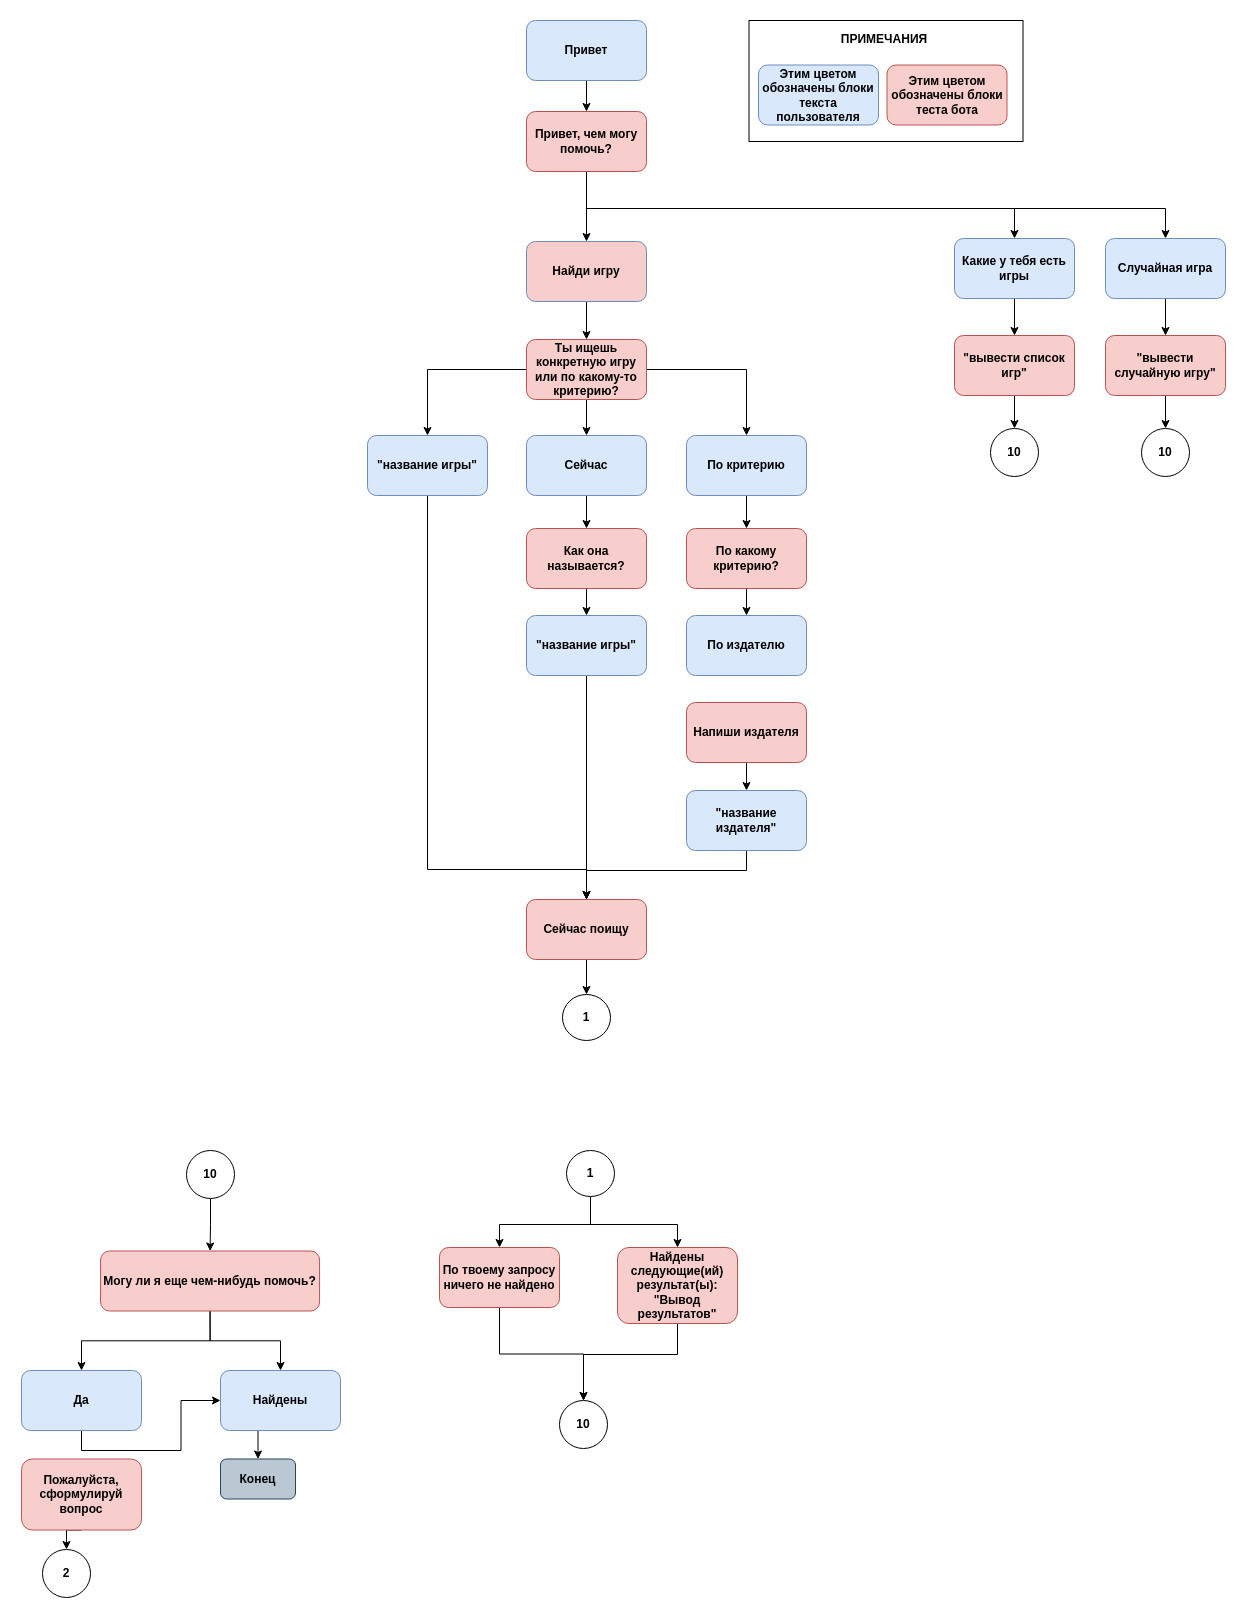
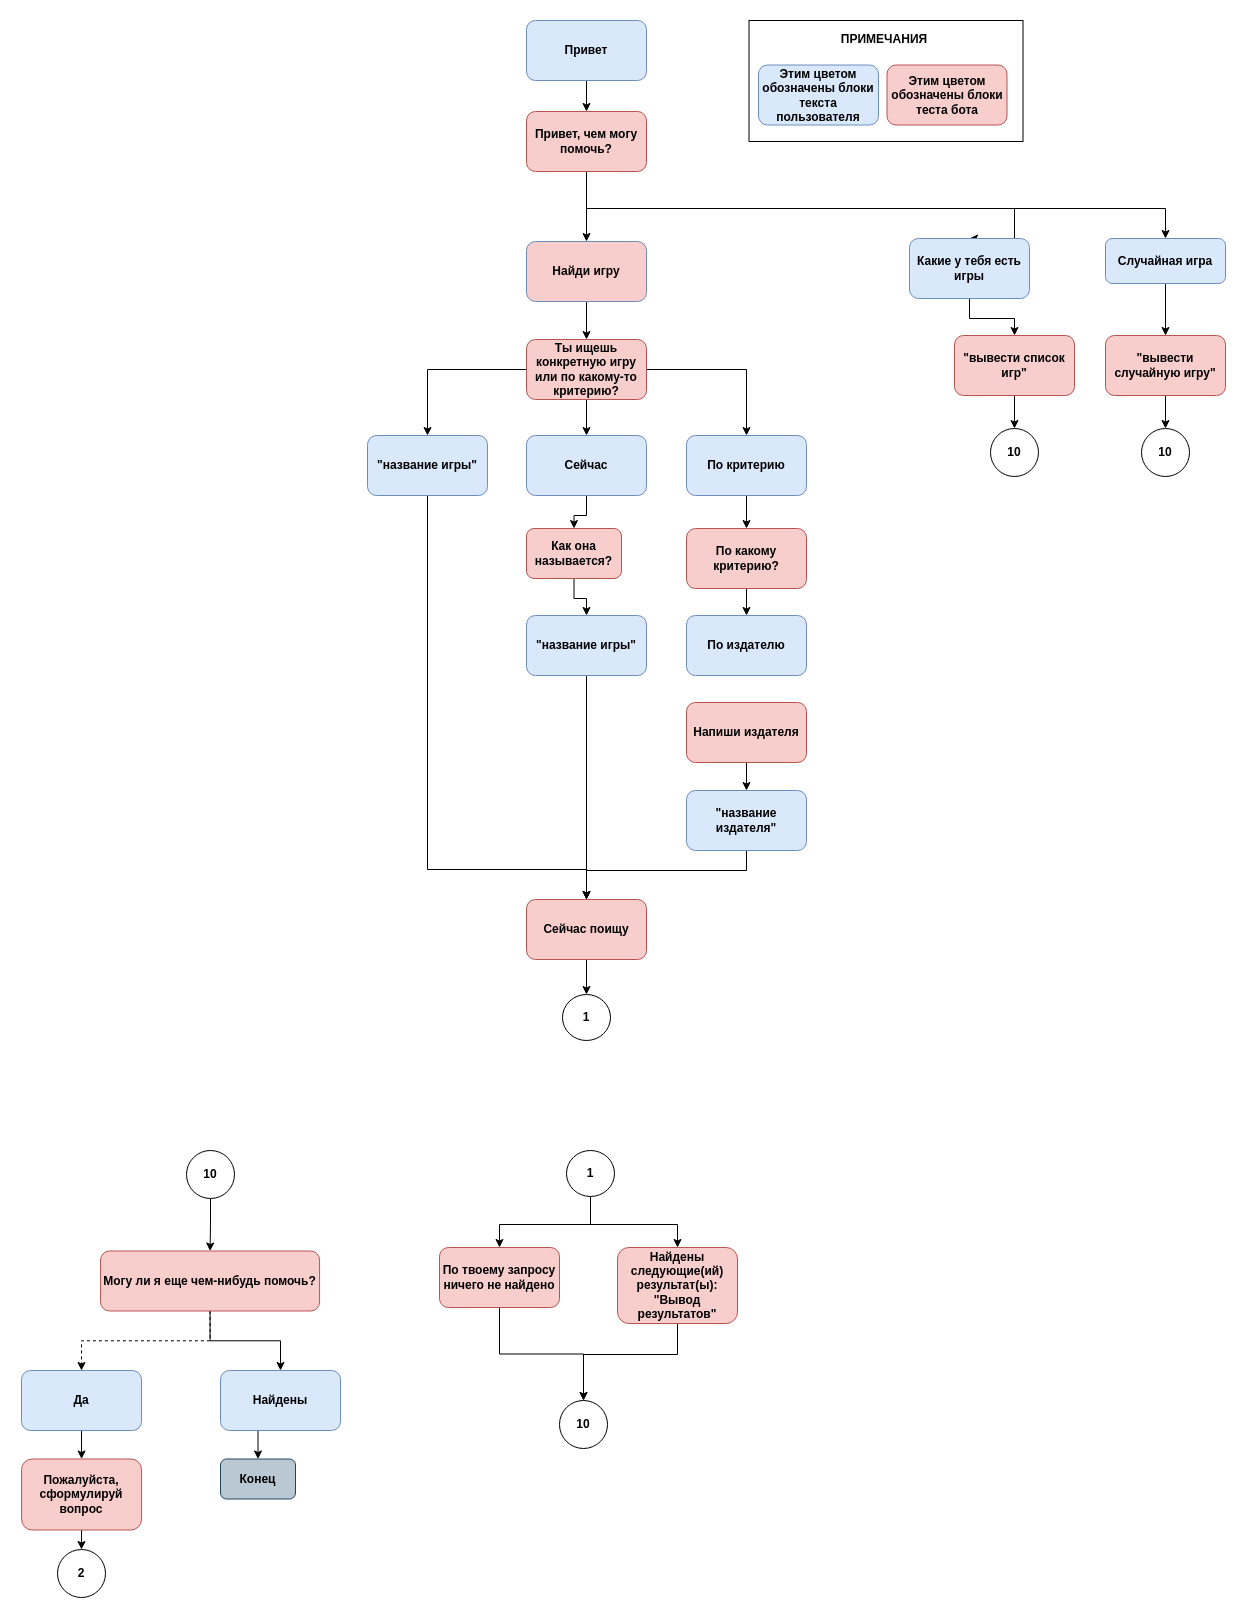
node "Какие у тебя есть игры": moved (1015, 269) -> (970, 269)
node "Случайная игра": size 120x60 -> 120x45
node "Как она называется?": size 120x60 -> 95x50
edge "Могу ли я еще чем-нибудь помочь?" -> "Да": style solid -> dashed
edge "Да" -> "Найдены": now "Да" -> "Пожалуйста, сформулируй вопрос"
node "2": moved (66, 1574) -> (81, 1574)
